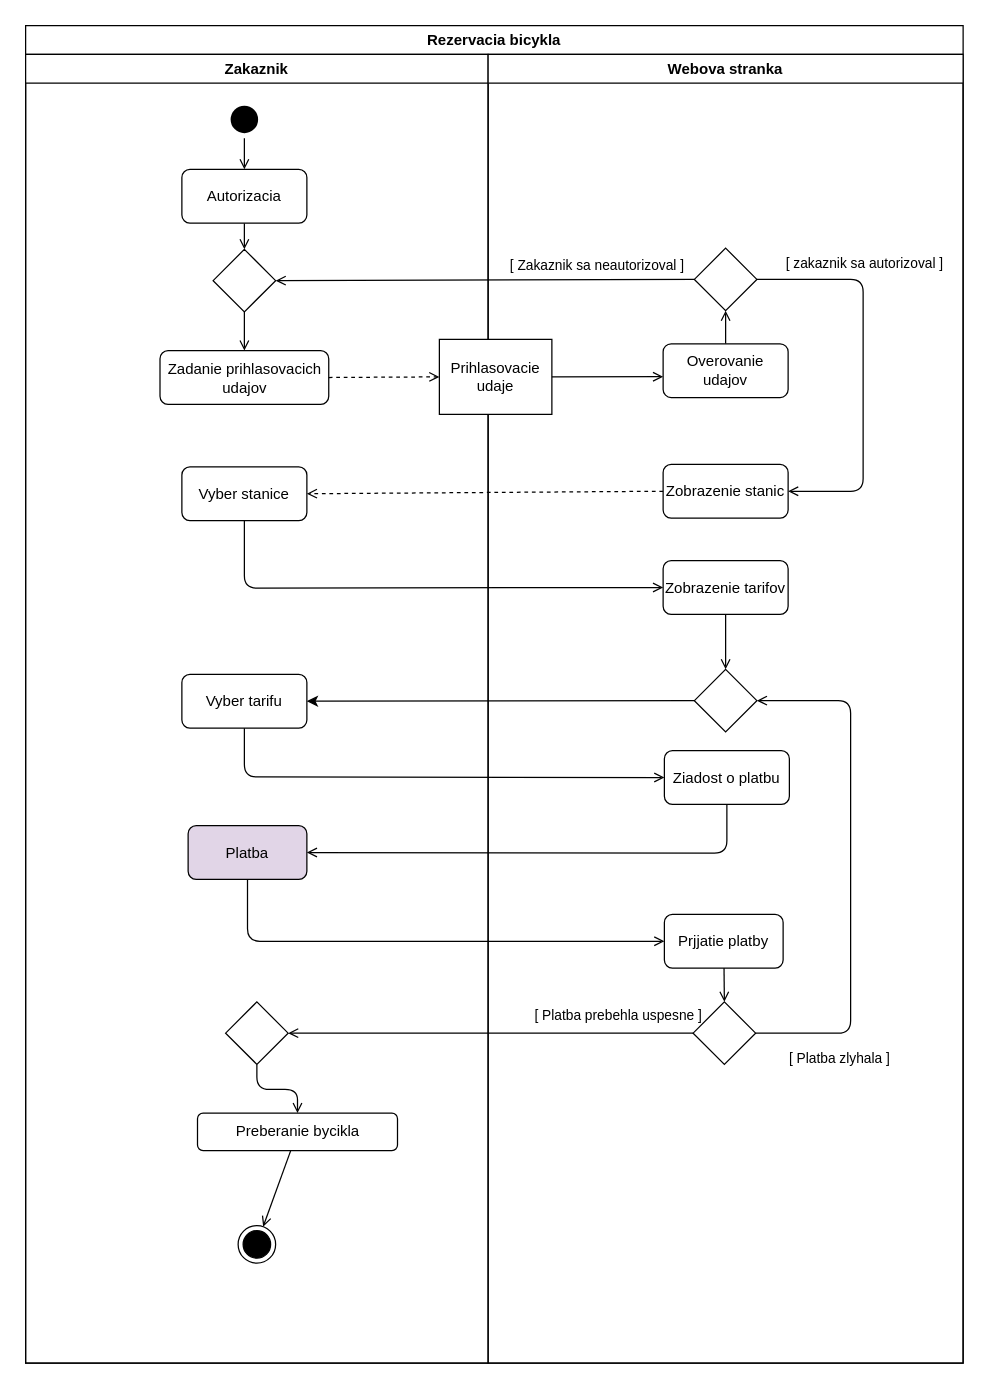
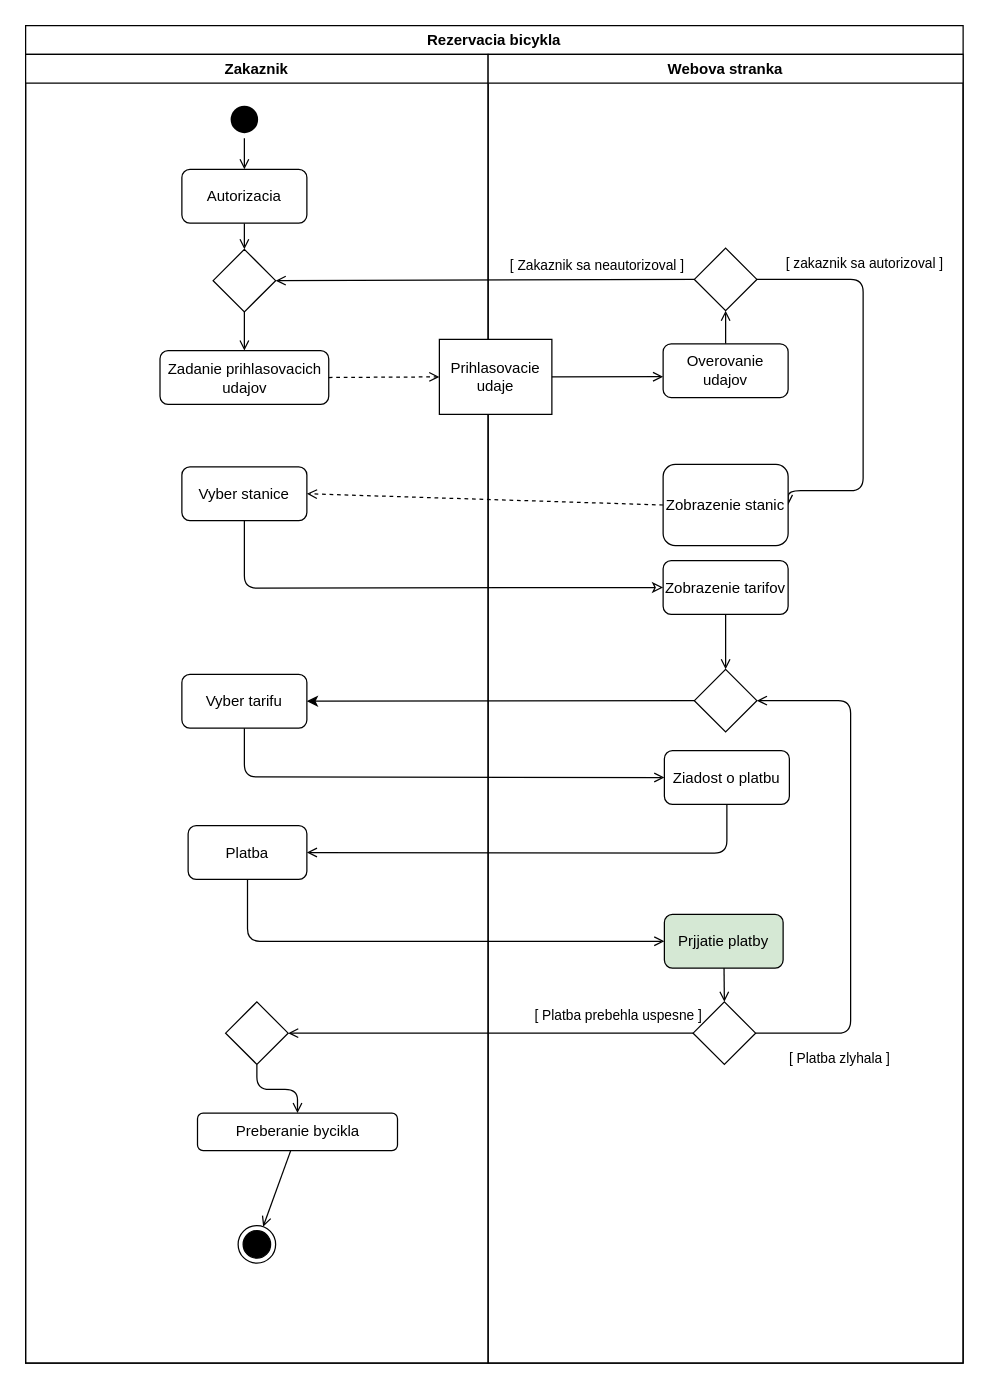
node "Zobrazenie stanic": size 125x54 -> 125x81
edge "Vyber stanice" -> "Zobrazenie tarifov": arrowhead open -> classic
node "Platba": fillcolor #e1d5e7 -> #ffffff
node "Prjjatie platby": fillcolor #ffffff -> #d5e8d4
